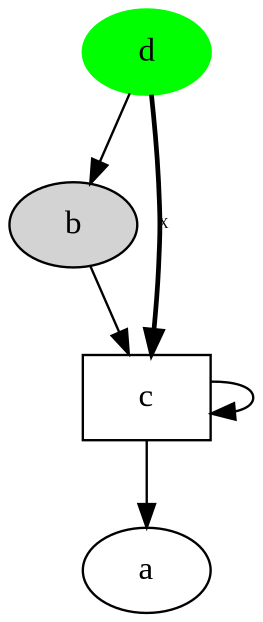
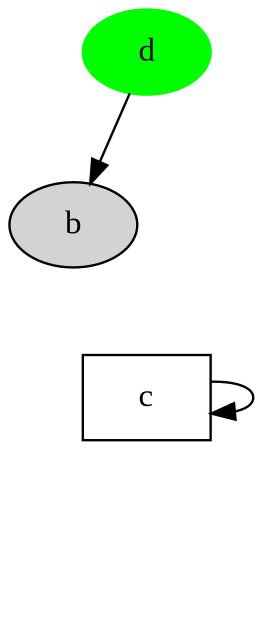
edge "d" -> "c": removed, label "X"
edge "b" -> "c": removed
node "a": removed
